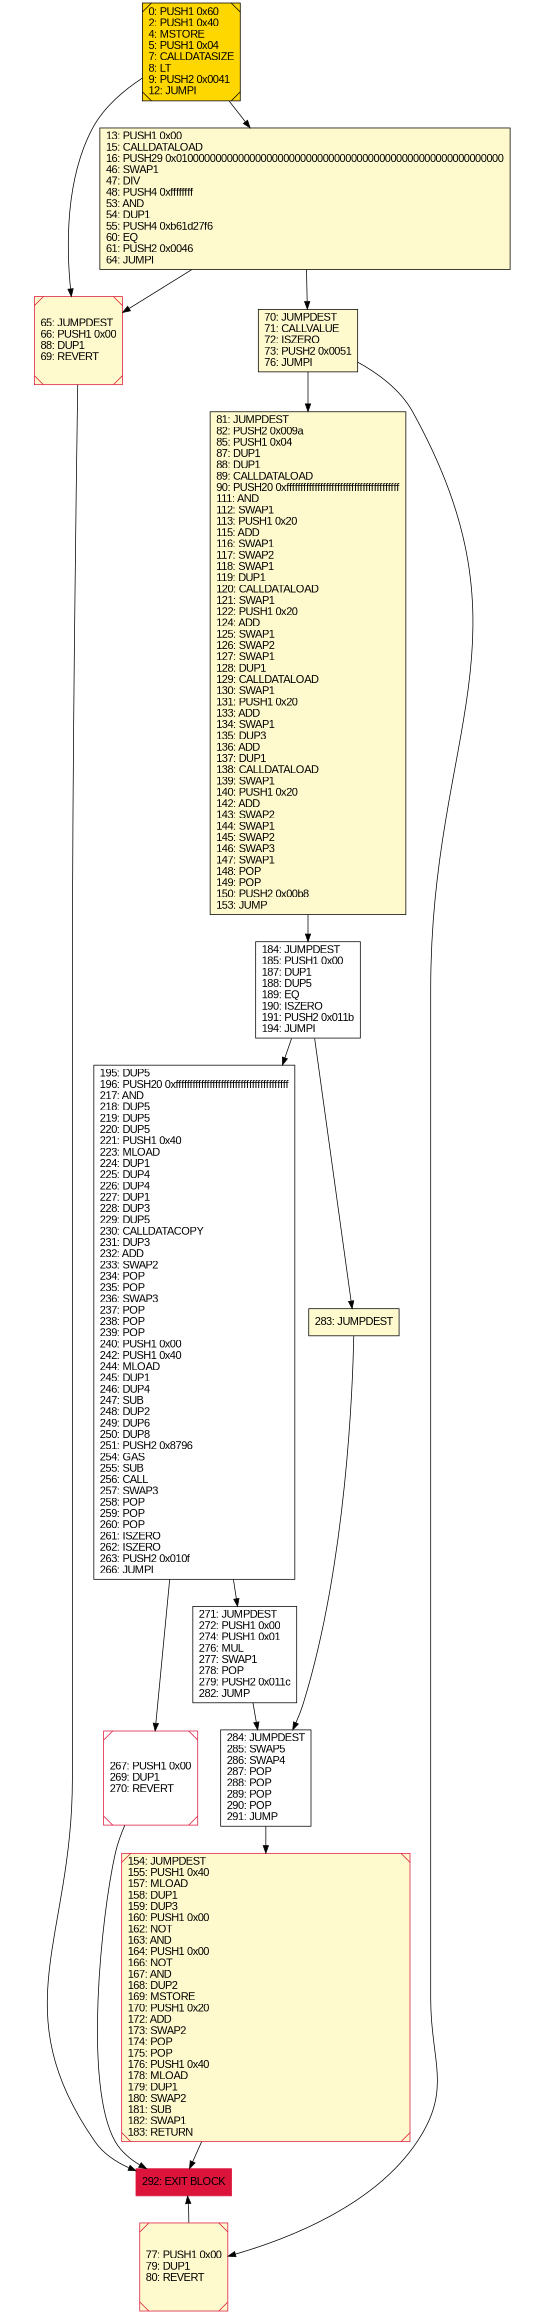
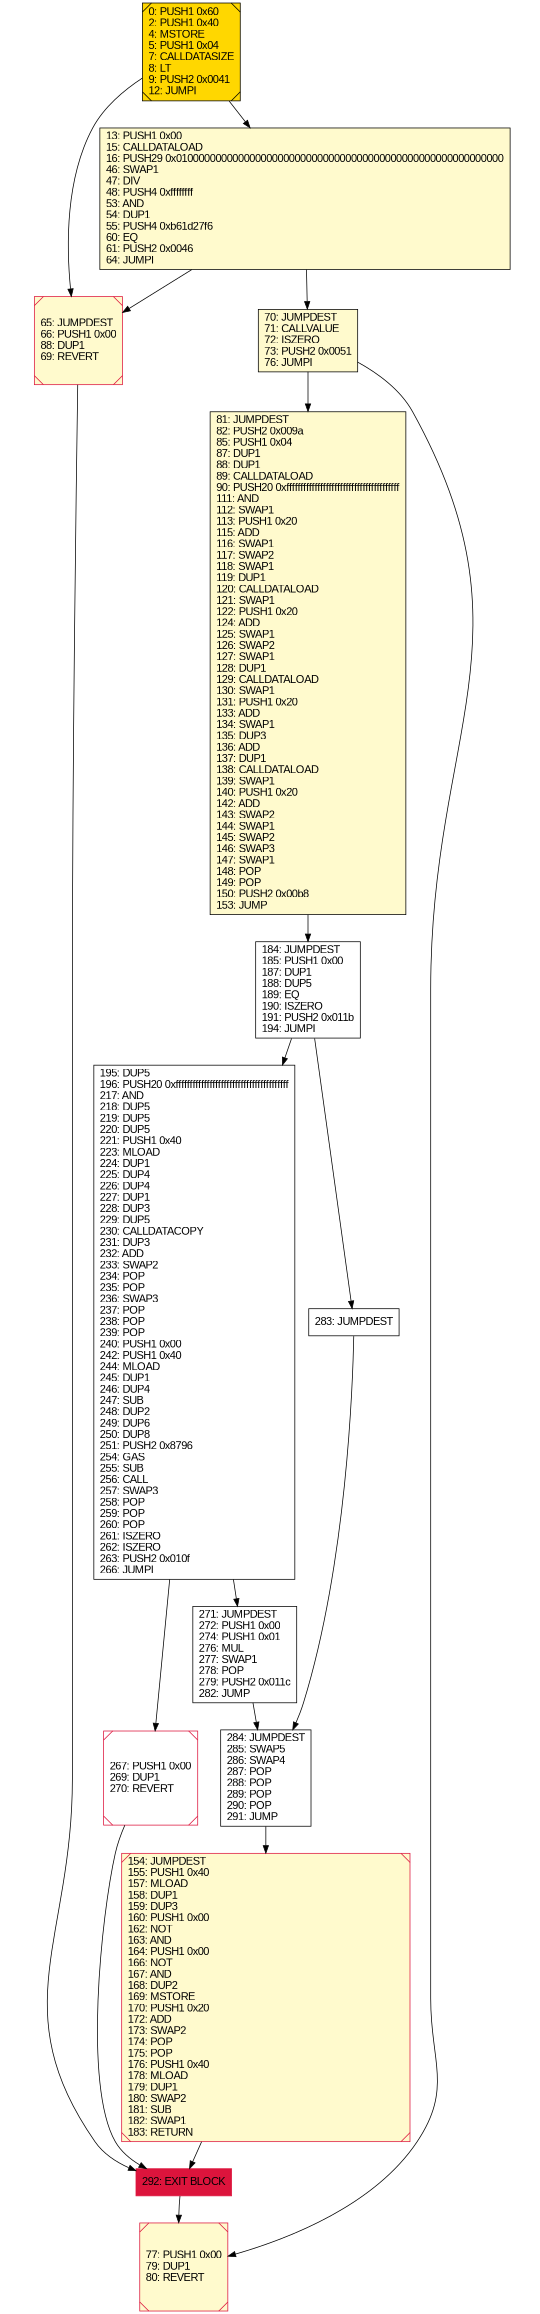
node "283: JUMPDEST": fillcolor lemonchiffon -> white
edge "77: PUSH1 0x00 79: DUP1 80: REVERT" -> "292: EXIT BLOCK": reversed
